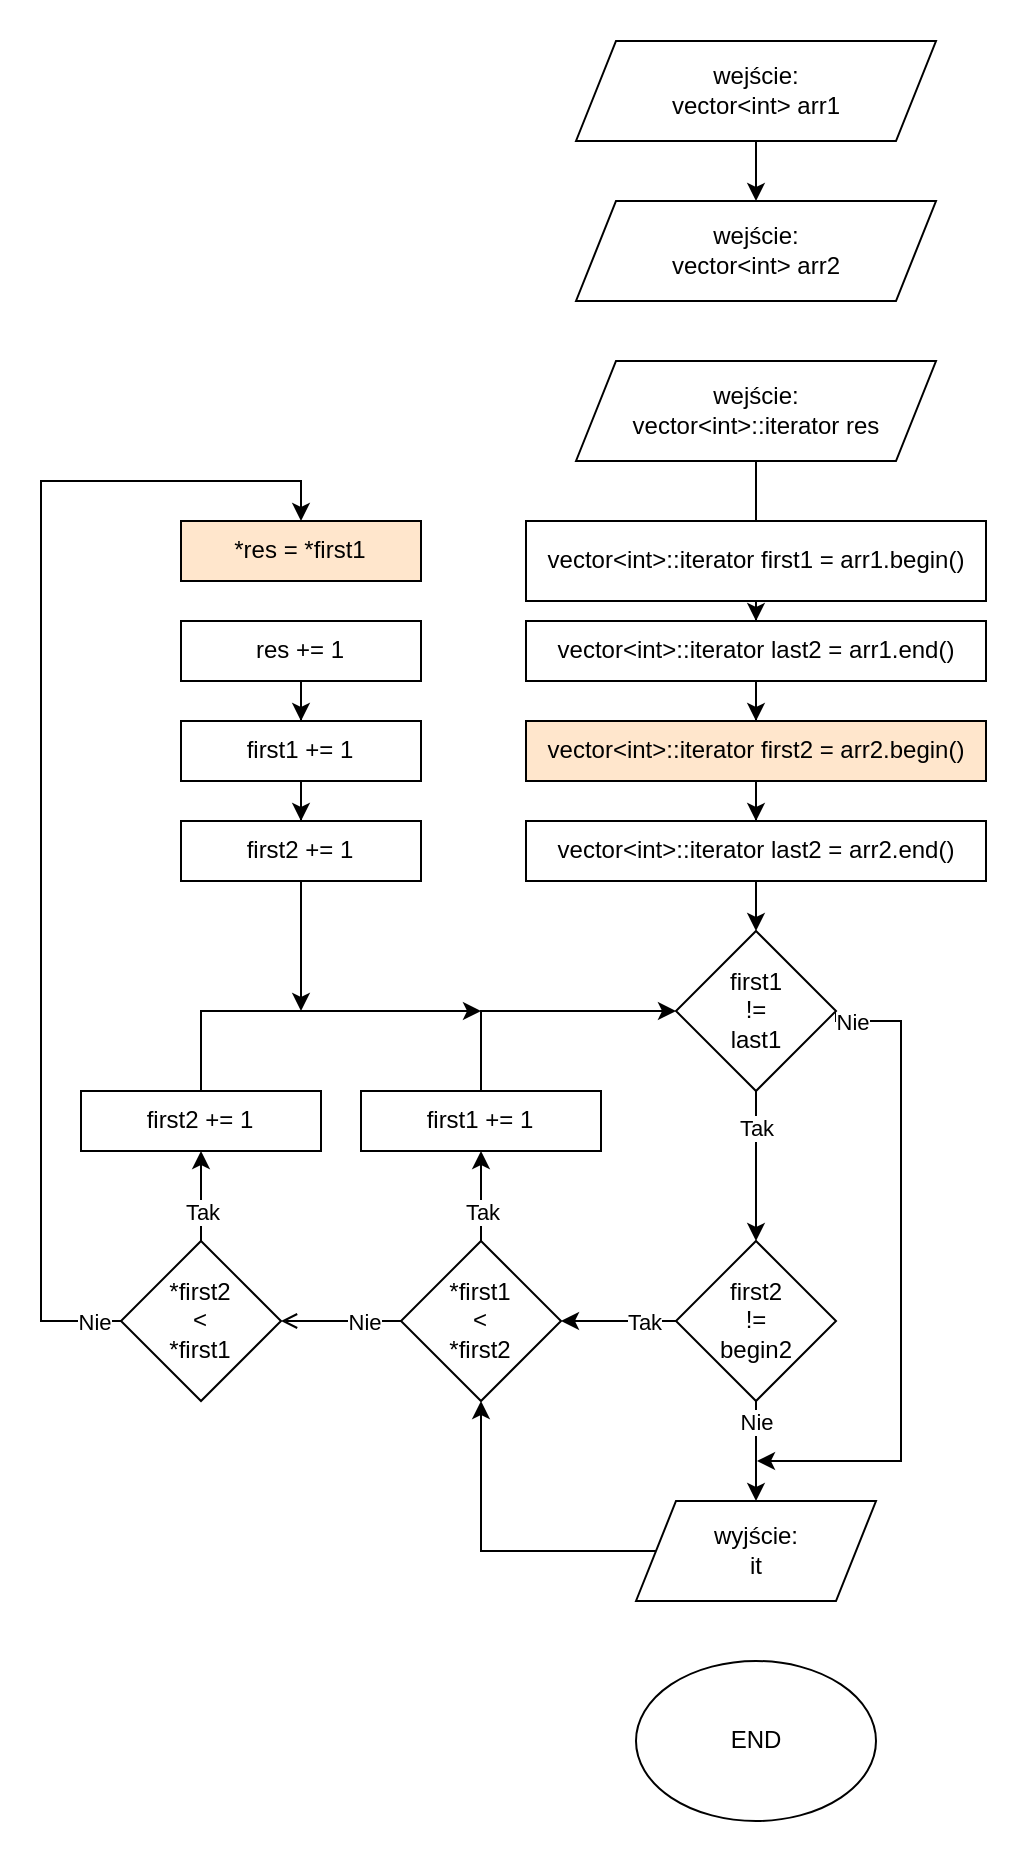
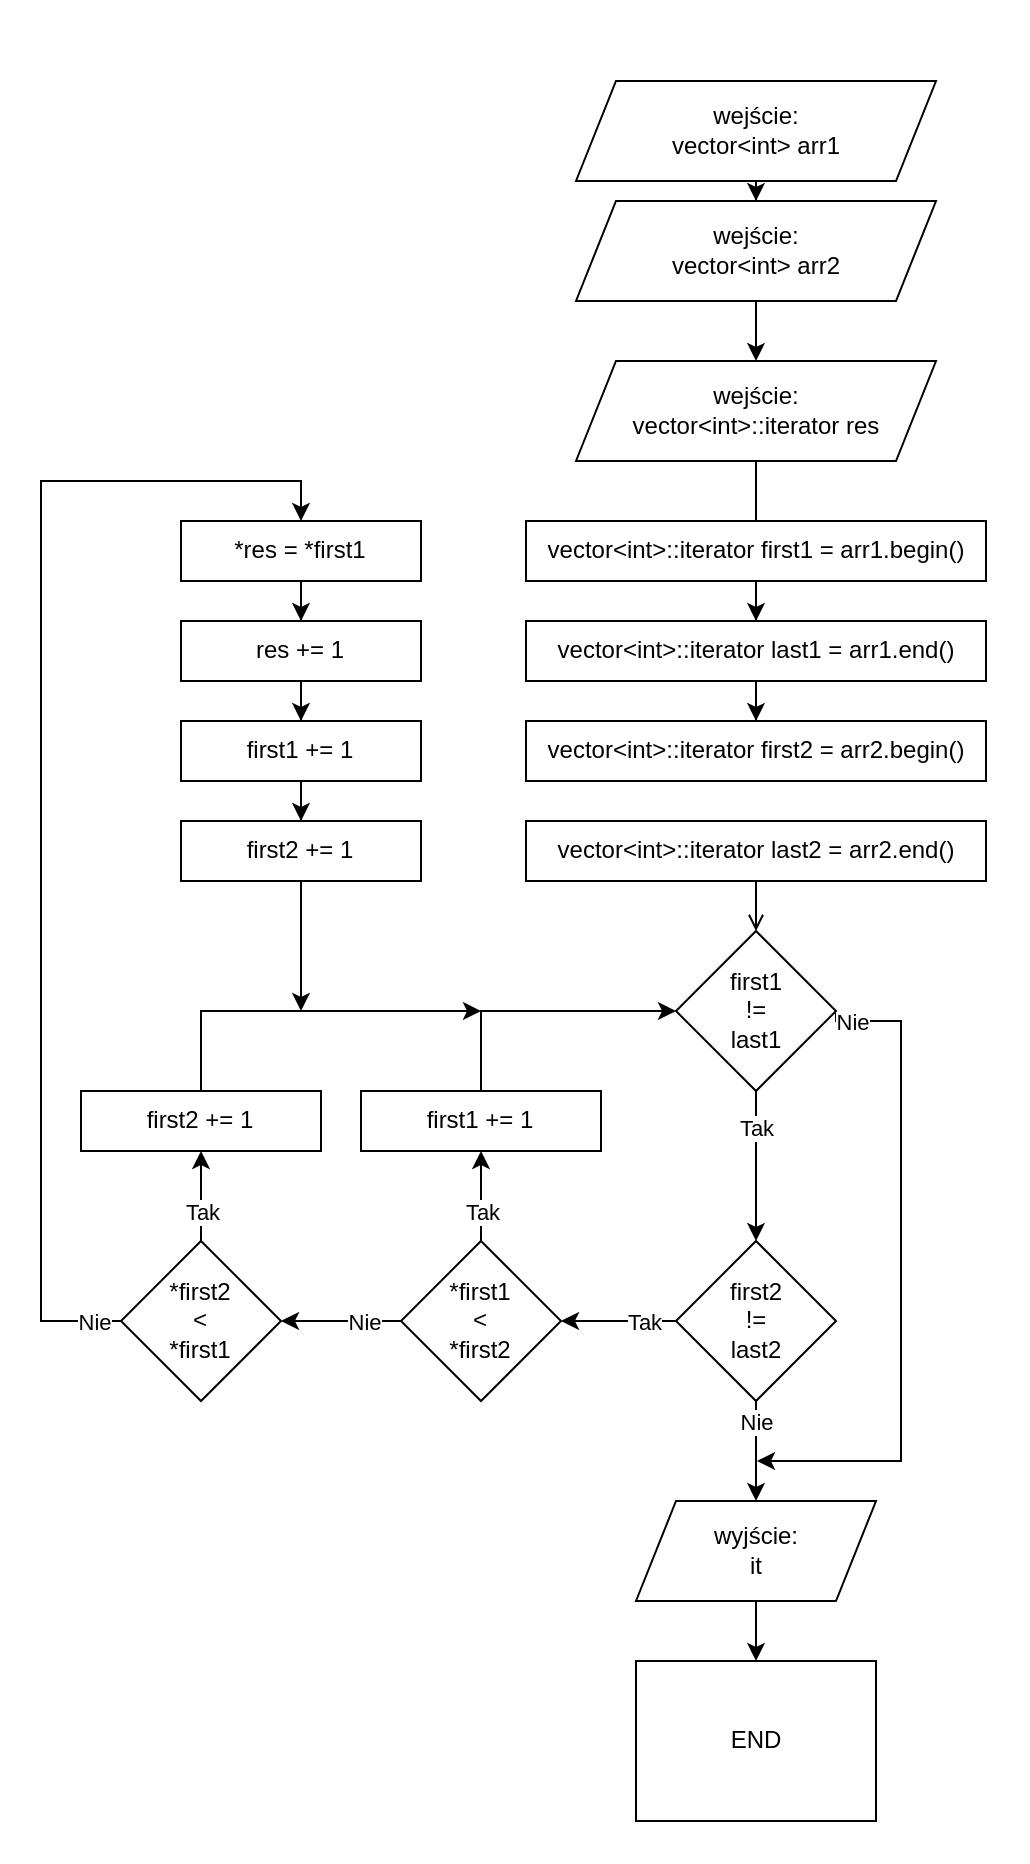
node "wejście: vector<int> arr1": moved (756, 91) -> (756, 131)
edge "wejście: vector<int> arr2" -> "wejście: vector<int>::iterator res": added
node "*res = *first1": fillcolor #ffe6cc -> #ffffff
node "vector<int>::iterator first1 = arr1.begin()": size 460x80 -> 460x60
edge "*res = *first1" -> "res += 1": added
node "vector<int>::iterator last2 = arr1.end()": label "vector<int>::iterator last2 = arr1.end()" -> "vector<int>::iterator last1 = arr1.end()"
node "vector<int>::iterator first2 = arr2.begin()": fillcolor #ffe6cc -> #ffffff
edge "vector<int>::iterator first2 = arr2.begin()" -> "vector<int>::iterator last2 = arr2.end()": removed
edge "vector<int>::iterator last2 = arr2.end()" -> "first1 != last1": arrowhead classic -> open
edge "*first1 < *first2" -> "*first2 < *first1": arrowhead open -> classic
node "first2 != begin2": label "first2 != begin2" -> "first2 != last2"
edge "wyjście: it" -> "*first1 < *first2": now "wyjście: it" -> "END"
node "END": shape ellipse -> rectangle
